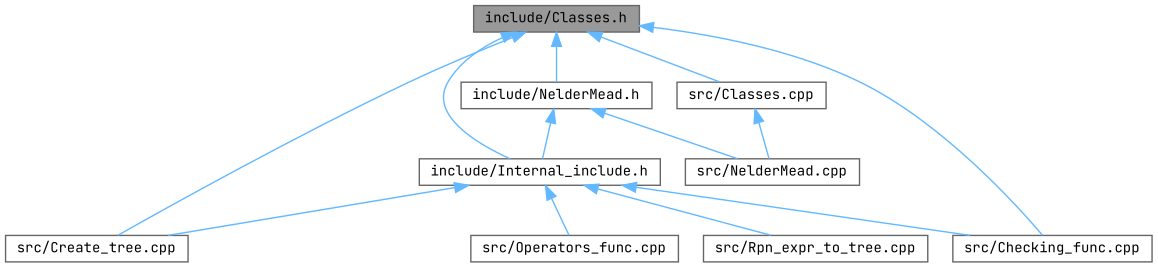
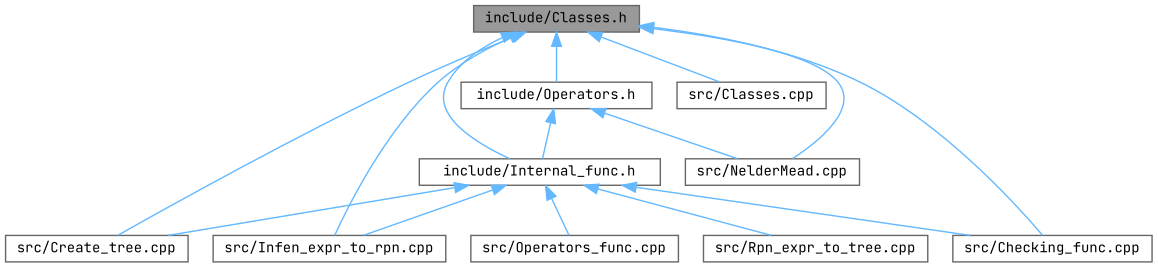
node "include/NelderMead.h": label "include/NelderMead.h" -> "include/Operators.h"
edge "src/NelderMead.cpp" -> "src/Classes.cpp": now "src/NelderMead.cpp" -> "include/Classes.h"
node "include/Internal_include.h": label "include/Internal_include.h" -> "include/Internal_func.h"
node "src/Infen_expr_to_rpn.cpp": added
